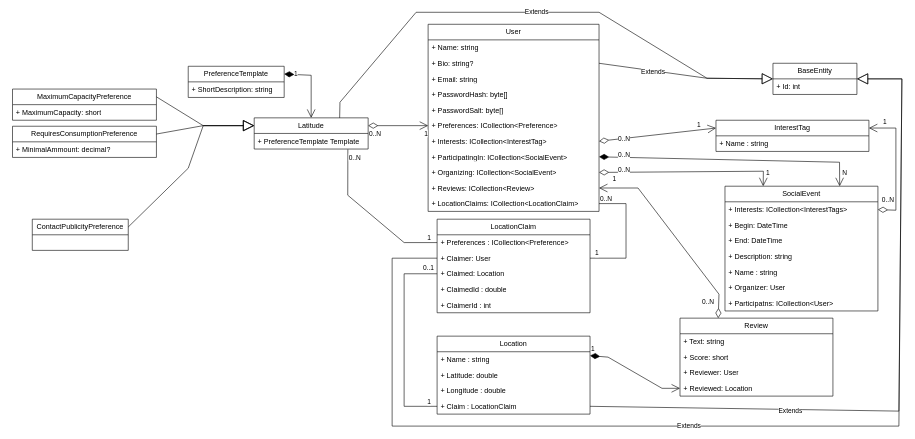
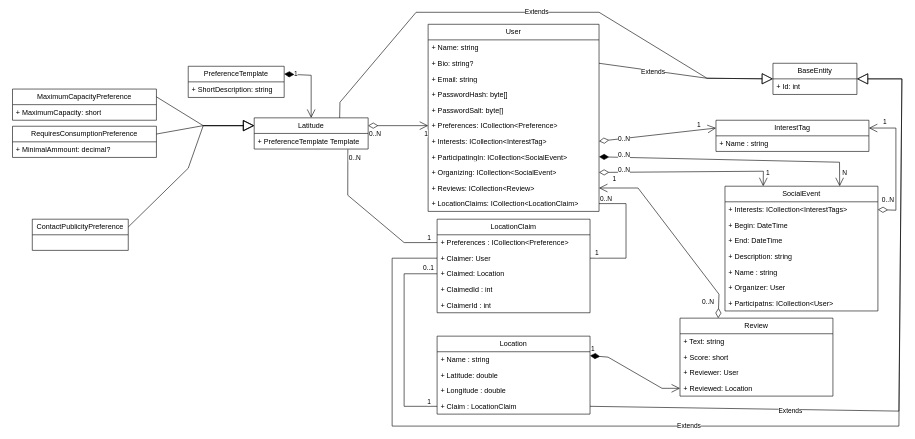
node "+ ClaimedId : double": label "+ ClaimedId : double" -> "+ ClaimedId : int"
